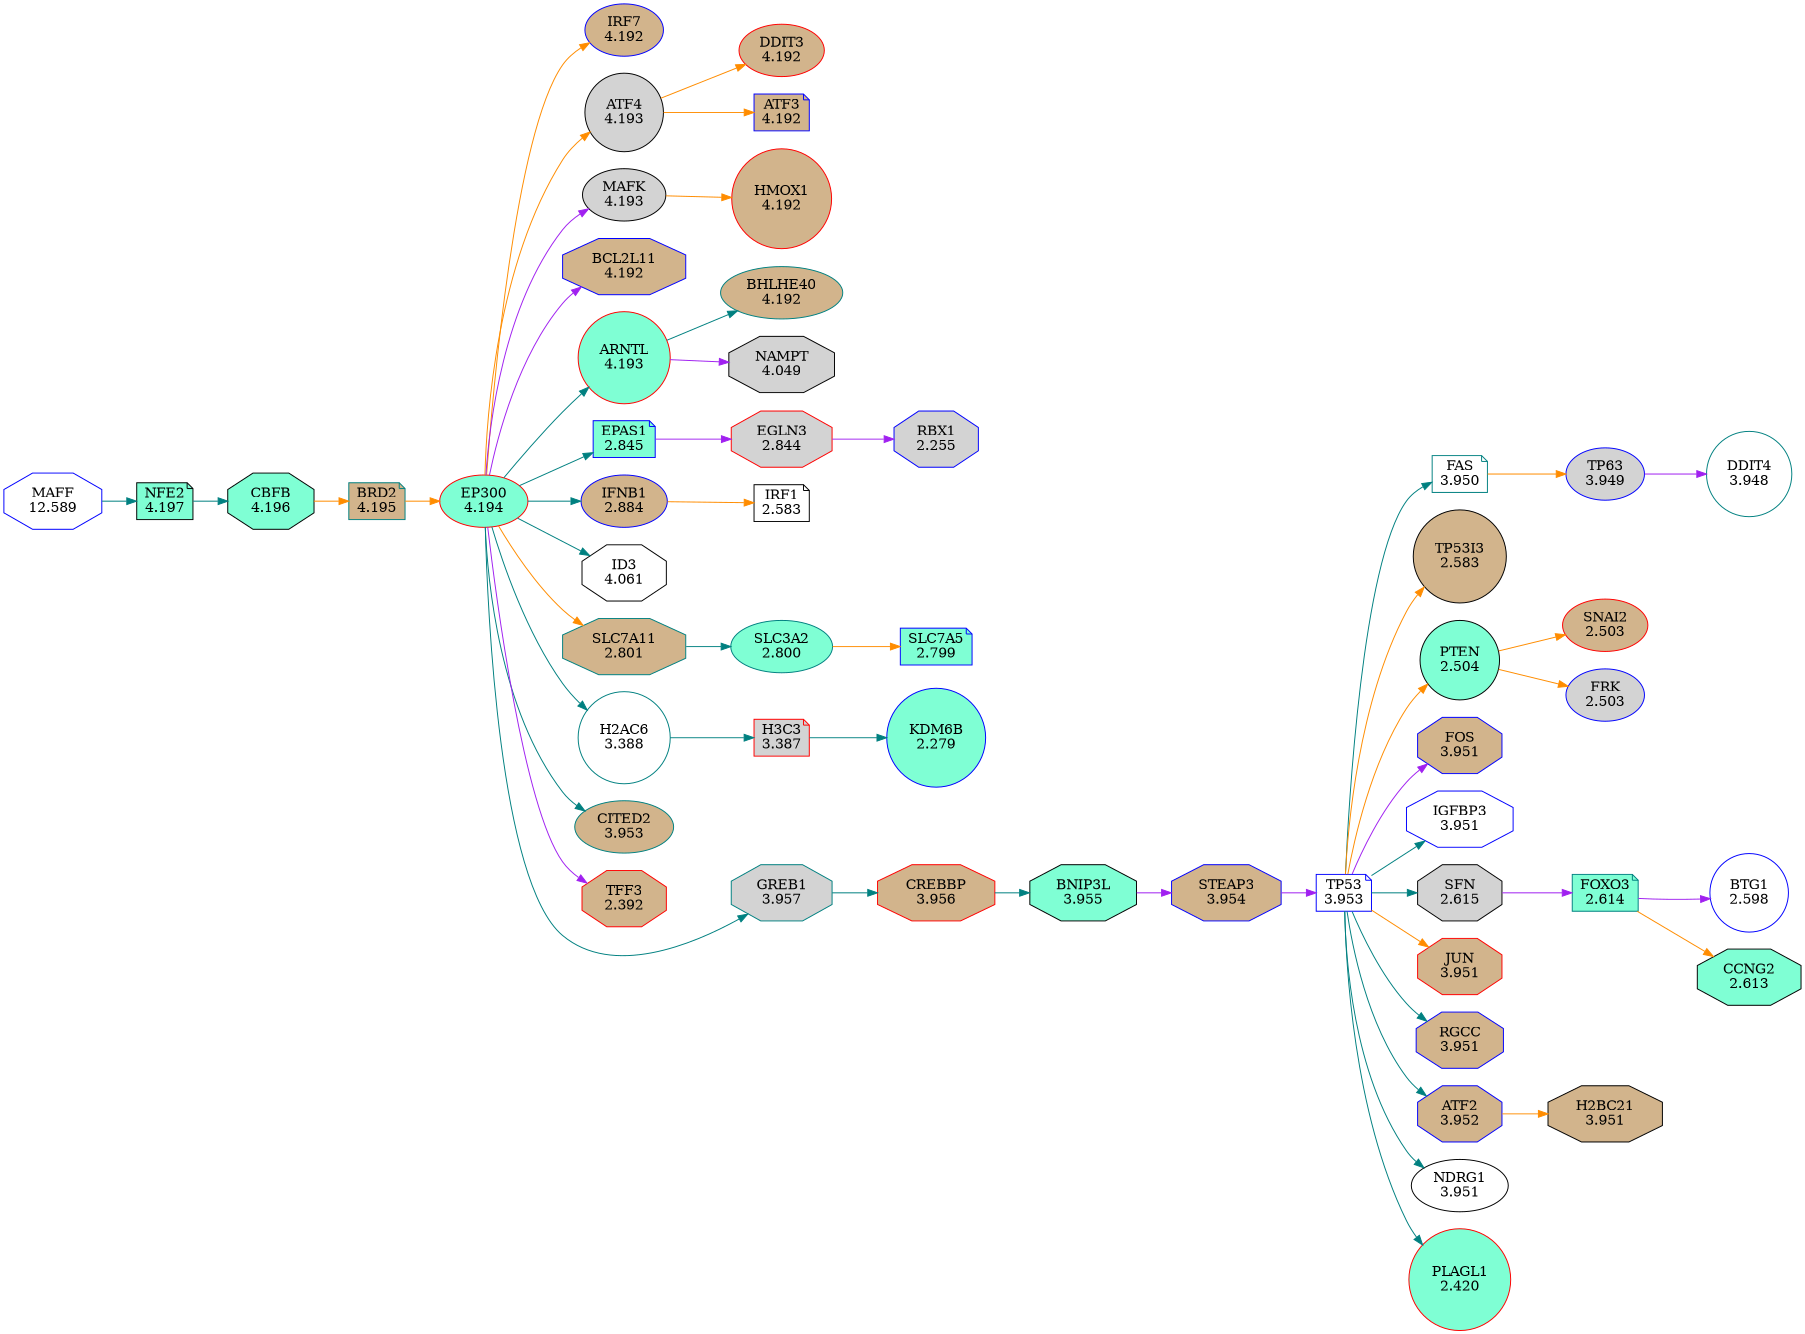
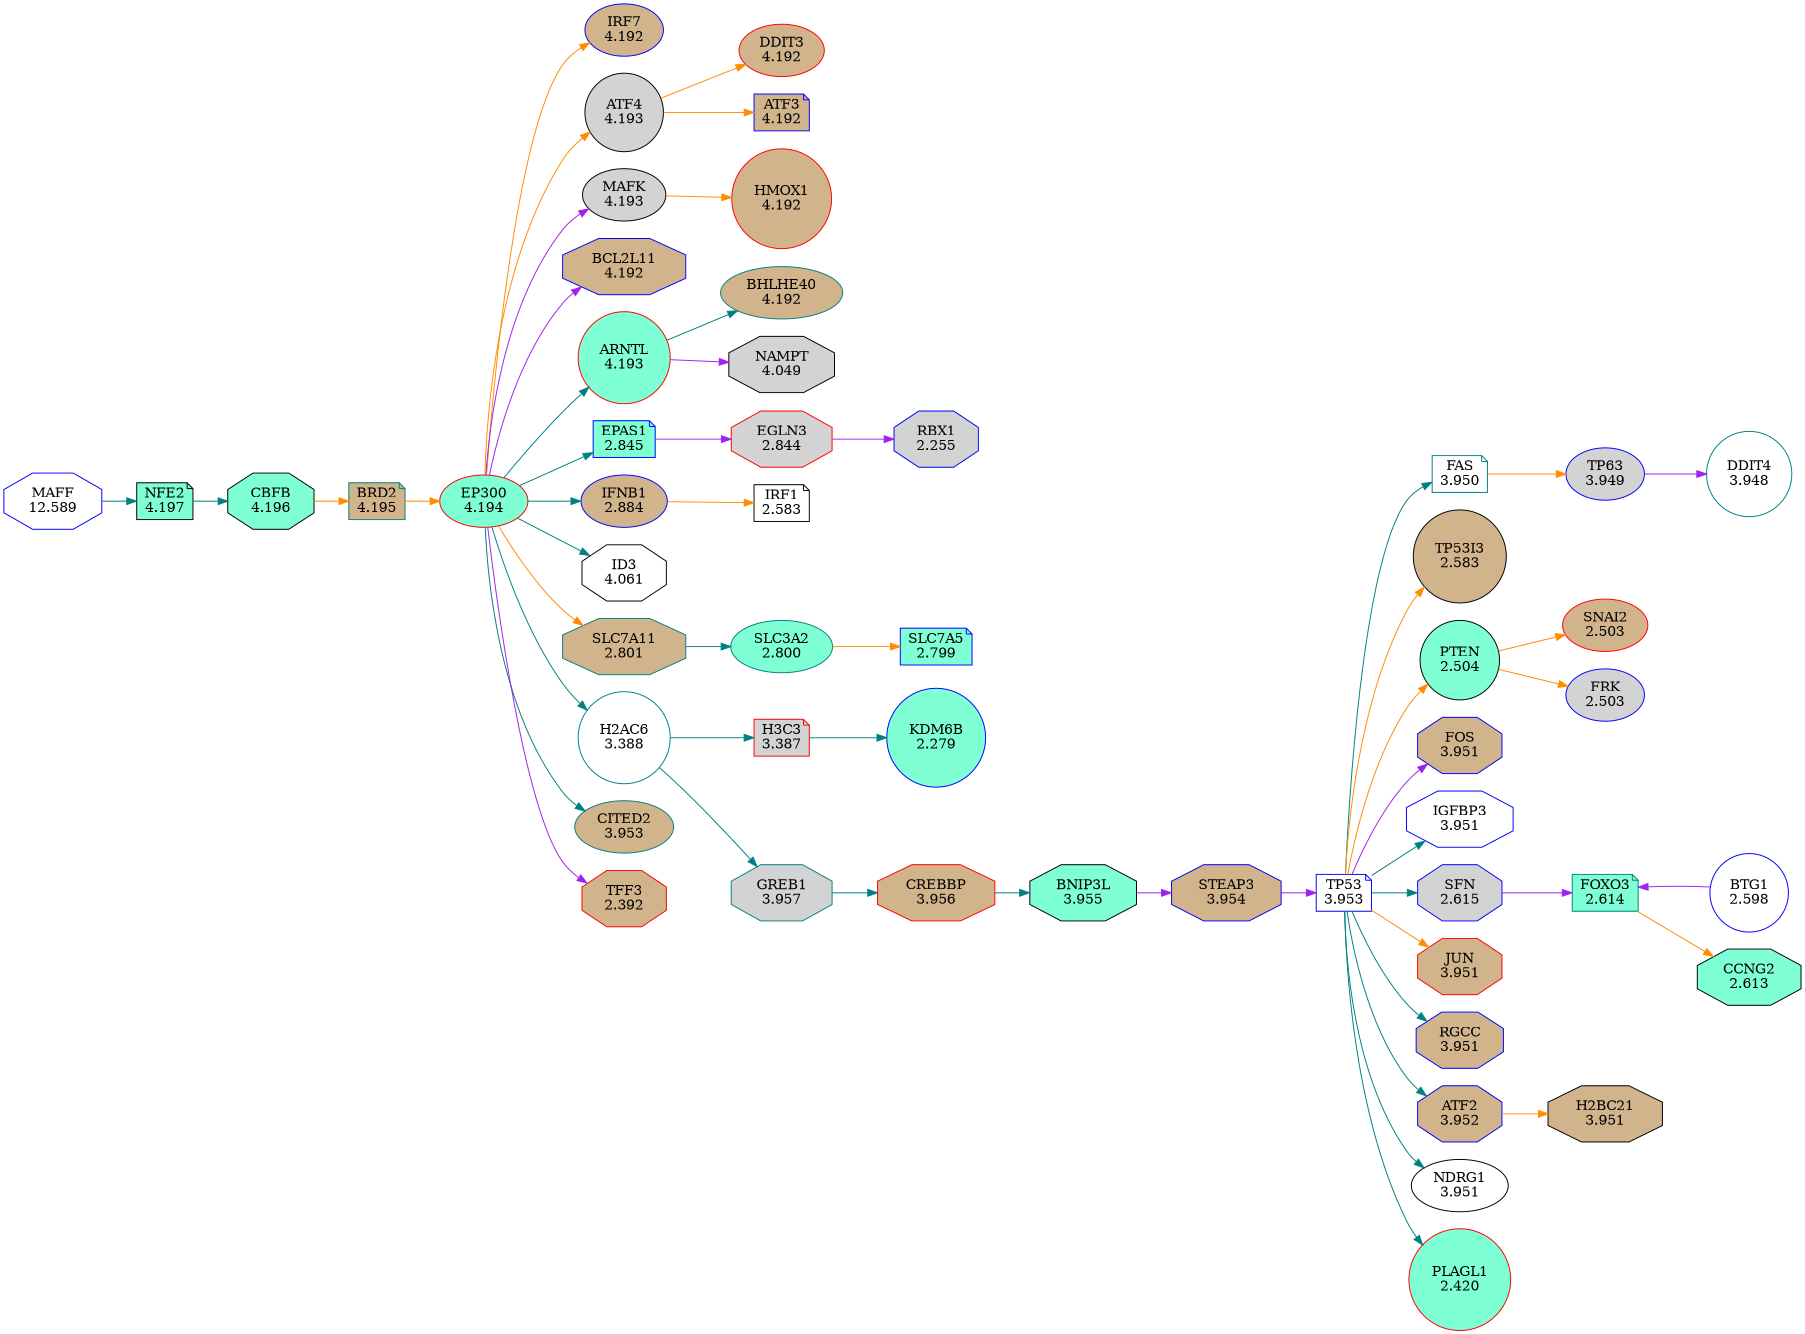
edge "EP300 4.194" -> "GREB1 3.957": now "H2AC6 3.388" -> "GREB1 3.957"
node "SFN 2.615": color black -> blue
edge "FOXO3 2.614" -> "BTG1 2.598": reversed
